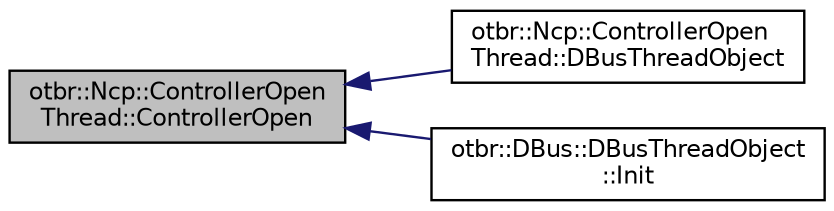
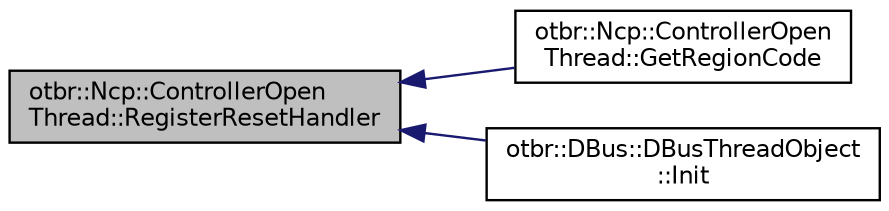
node "otbr::Ncp::ControllerOpen Thread::DBusThreadObject": label "otbr::Ncp::ControllerOpen Thread::DBusThreadObject" -> "otbr::Ncp::ControllerOpen Thread::GetRegionCode"
node "otbr::Ncp::ControllerOpen Thread::ControllerOpen": label "otbr::Ncp::ControllerOpen Thread::ControllerOpen" -> "otbr::Ncp::ControllerOpen Thread::RegisterResetHandler"
